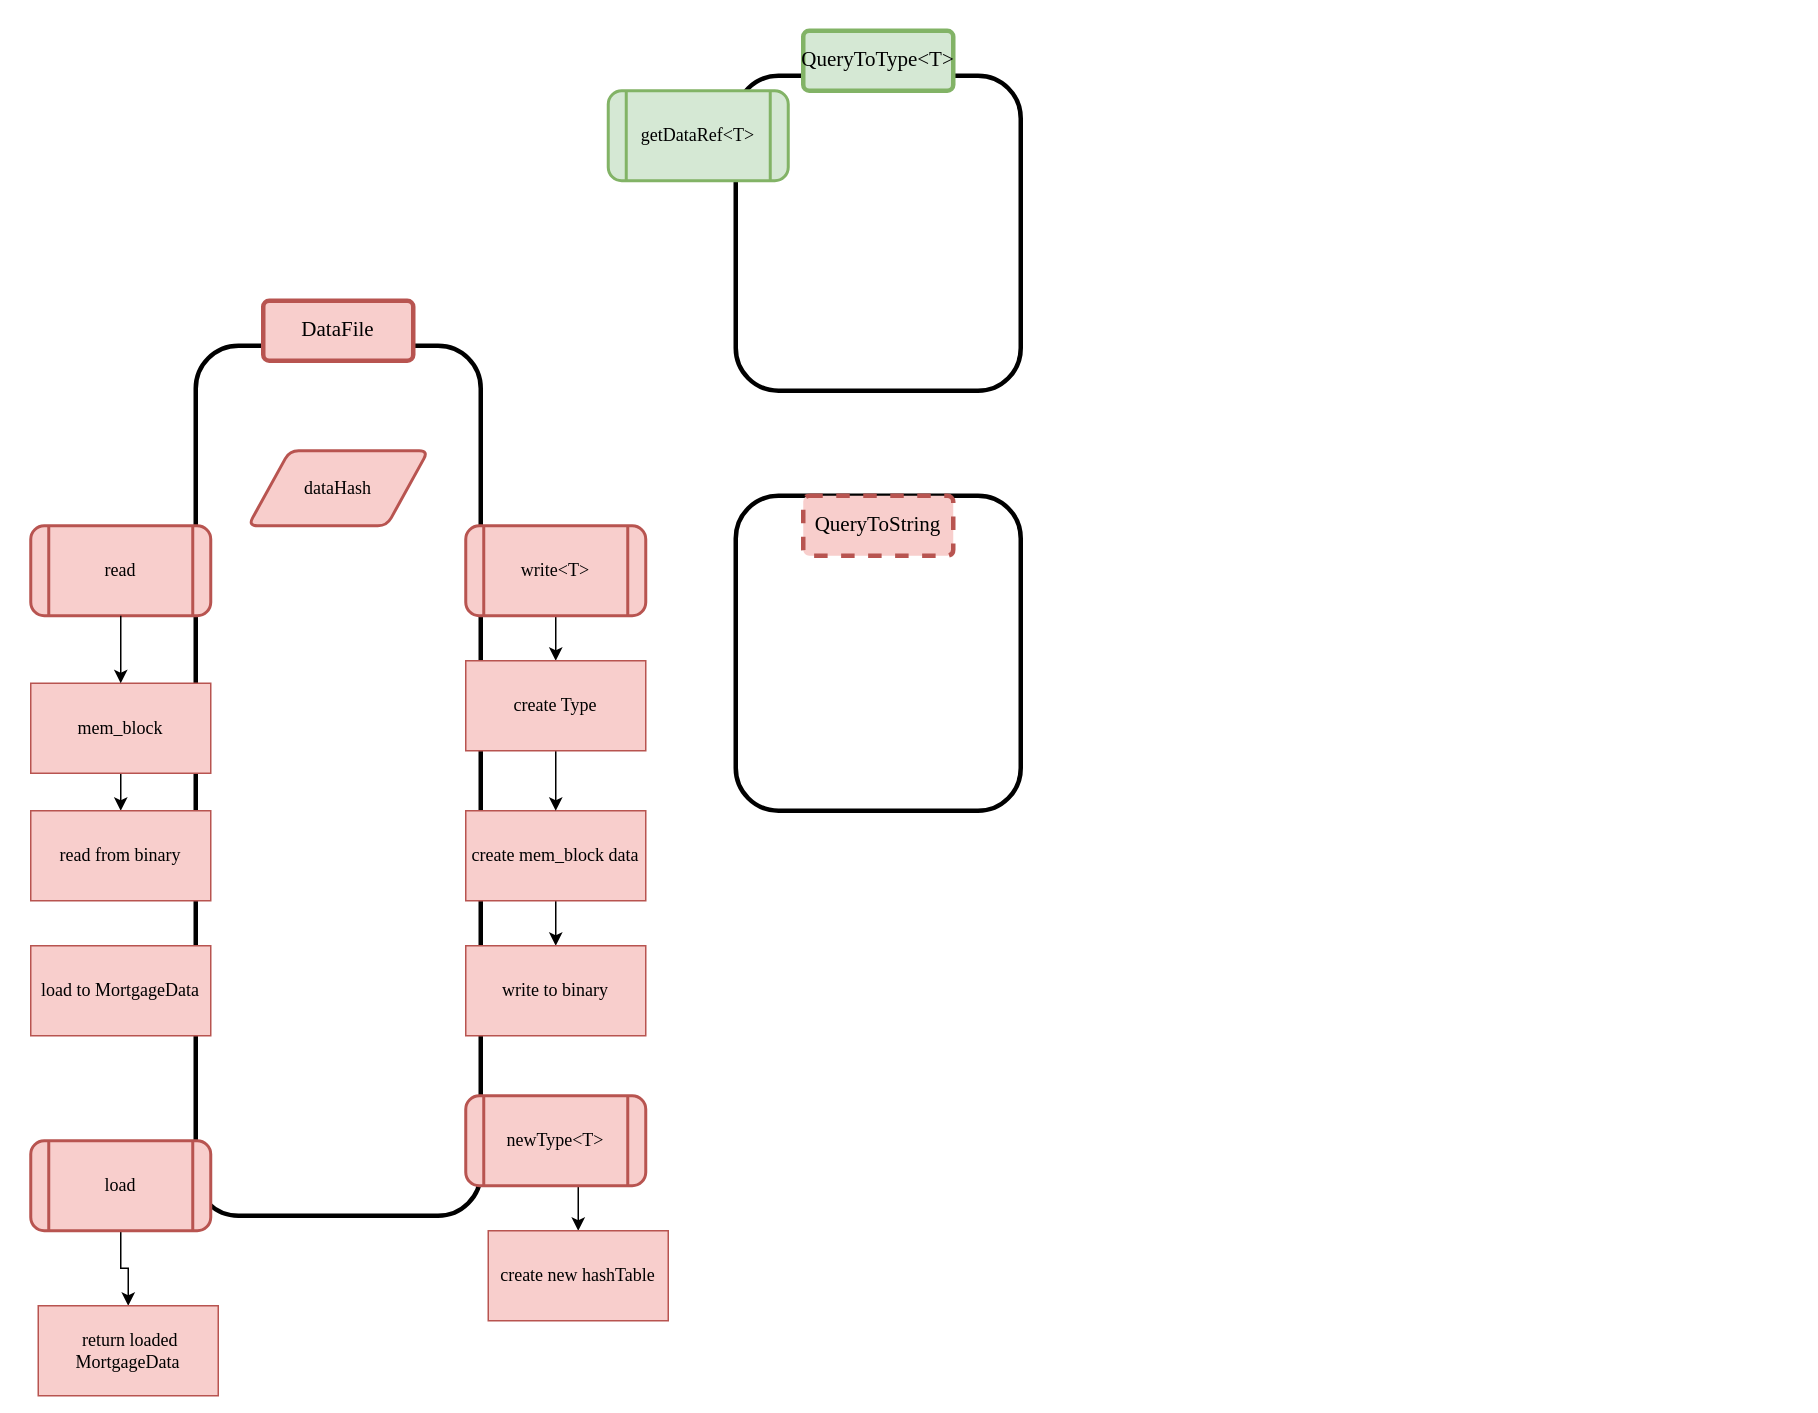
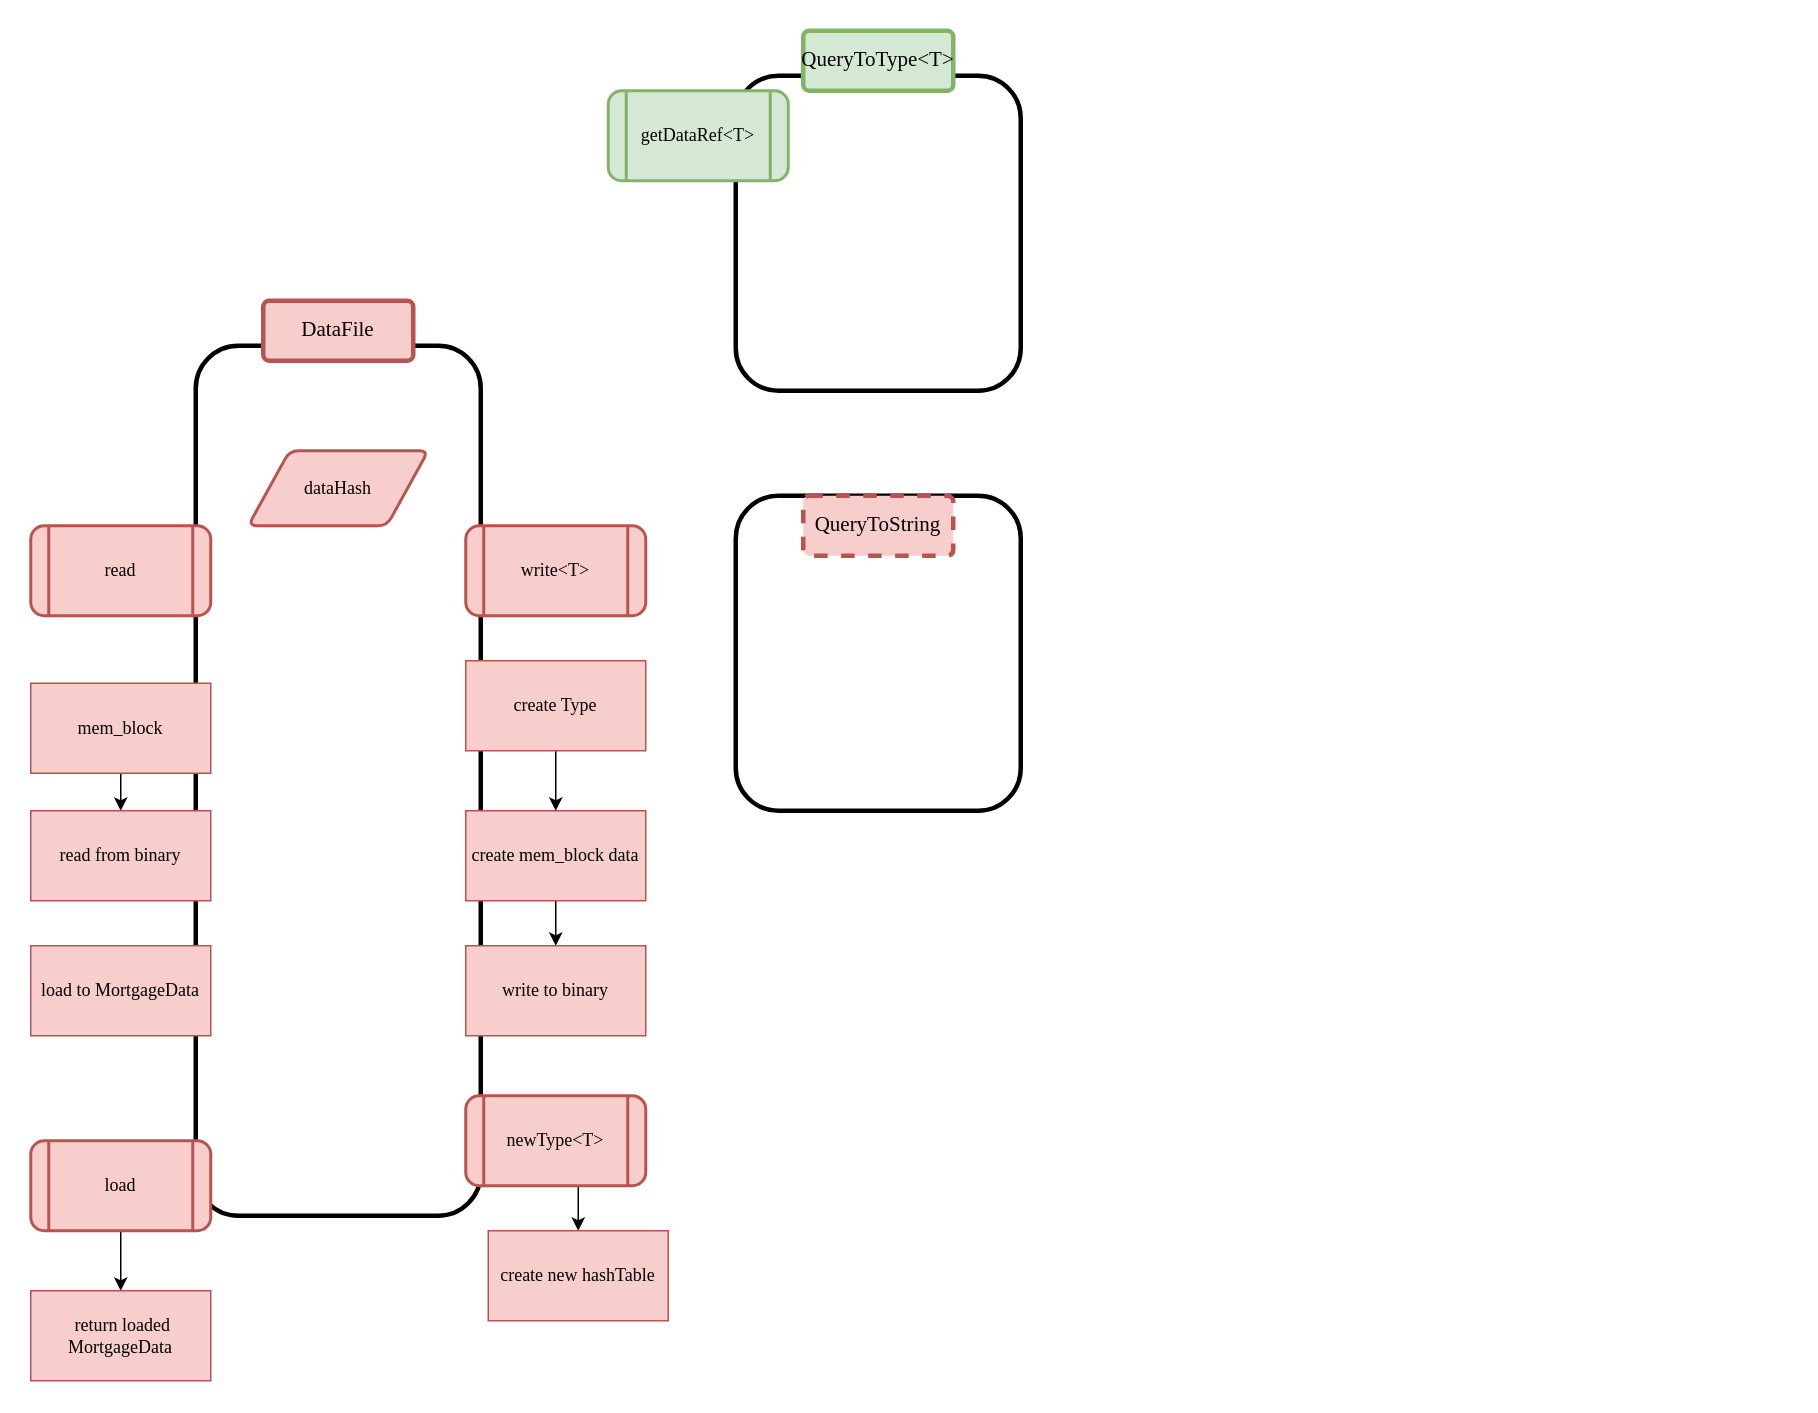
edge "read" -> "mem_block": removed
edge "write<T>" -> "create Type": removed
node "return loaded MortgageData": moved (128, 1351) -> (121, 1336)
